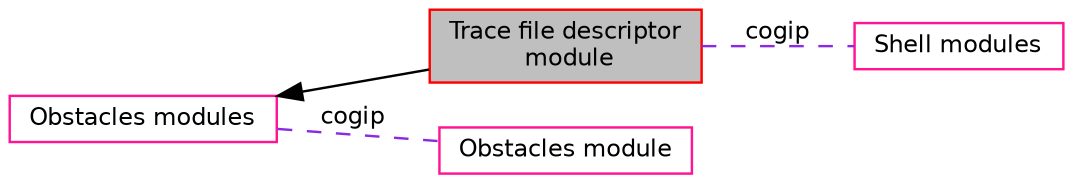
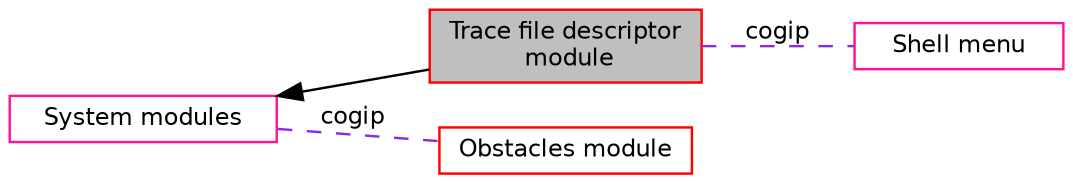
node "Shell modules": label "Shell modules" -> "Shell menu"
node "Obstacles modules": label "Obstacles modules" -> "System modules"
node "Obstacles module": color deeppink -> red
